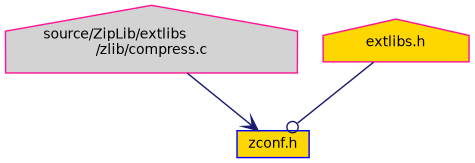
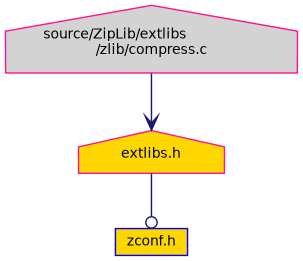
edge "source/ZipLib/extlibs /zlib/compress.c" -> "zconf.h": now "source/ZipLib/extlibs /zlib/compress.c" -> "extlibs.h"
